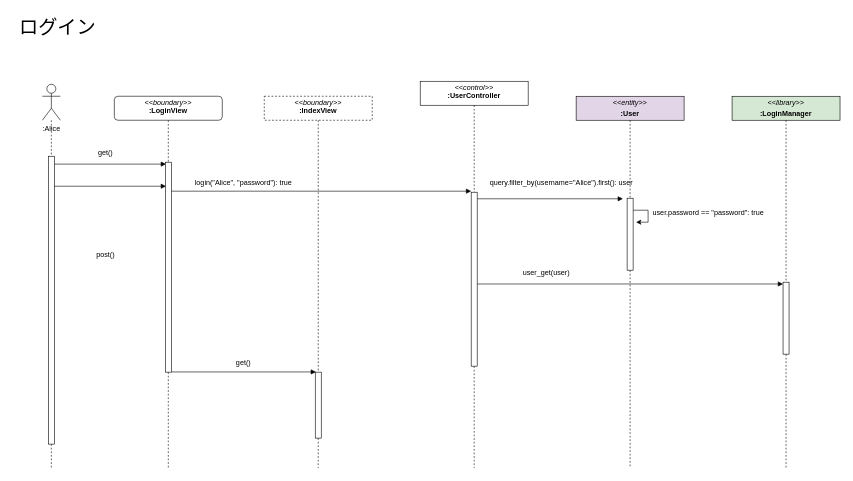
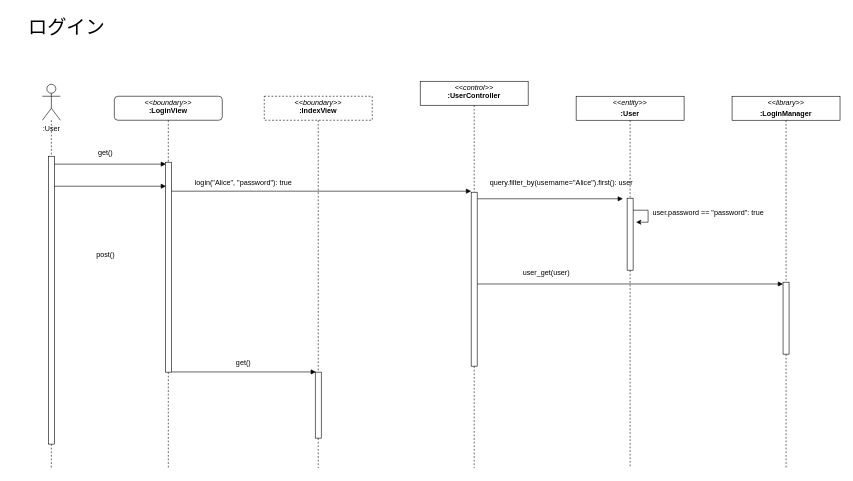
node "ログイン": moved (57, 27) -> (66, 27)
node "<<entity>> :User": fillcolor #e1d5e7 -> #ffffff
node "<<library>> :LoginManager": fillcolor #d5e8d4 -> #ffffff
node ":Alice": label ":Alice" -> ":User"
